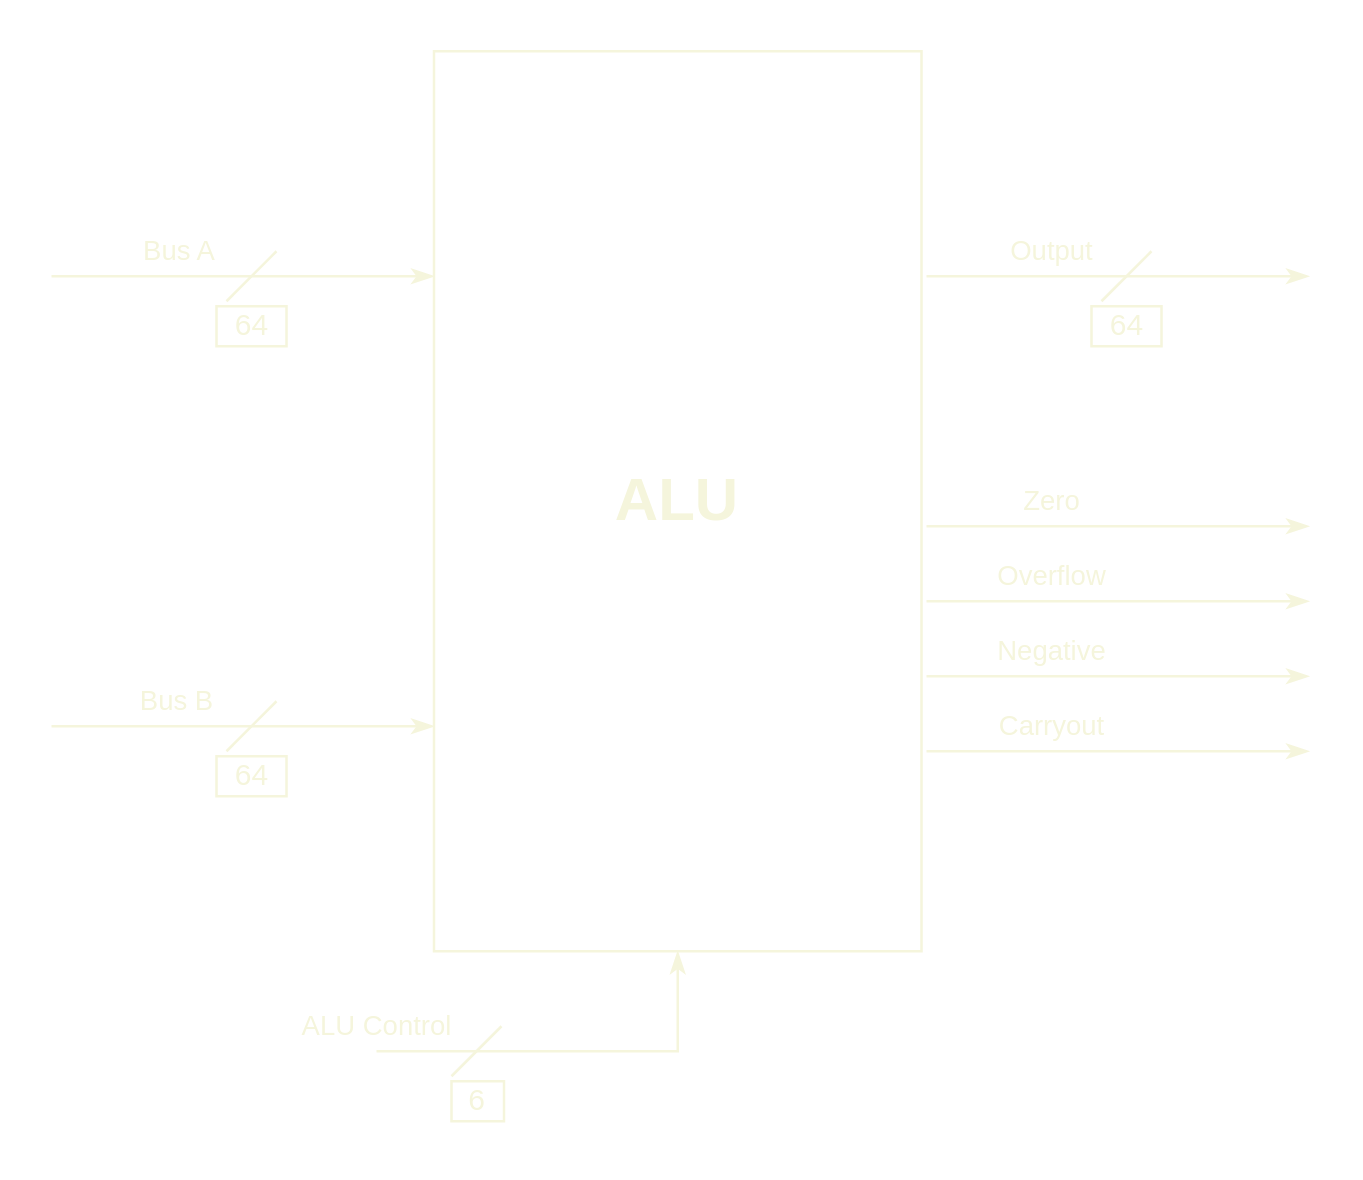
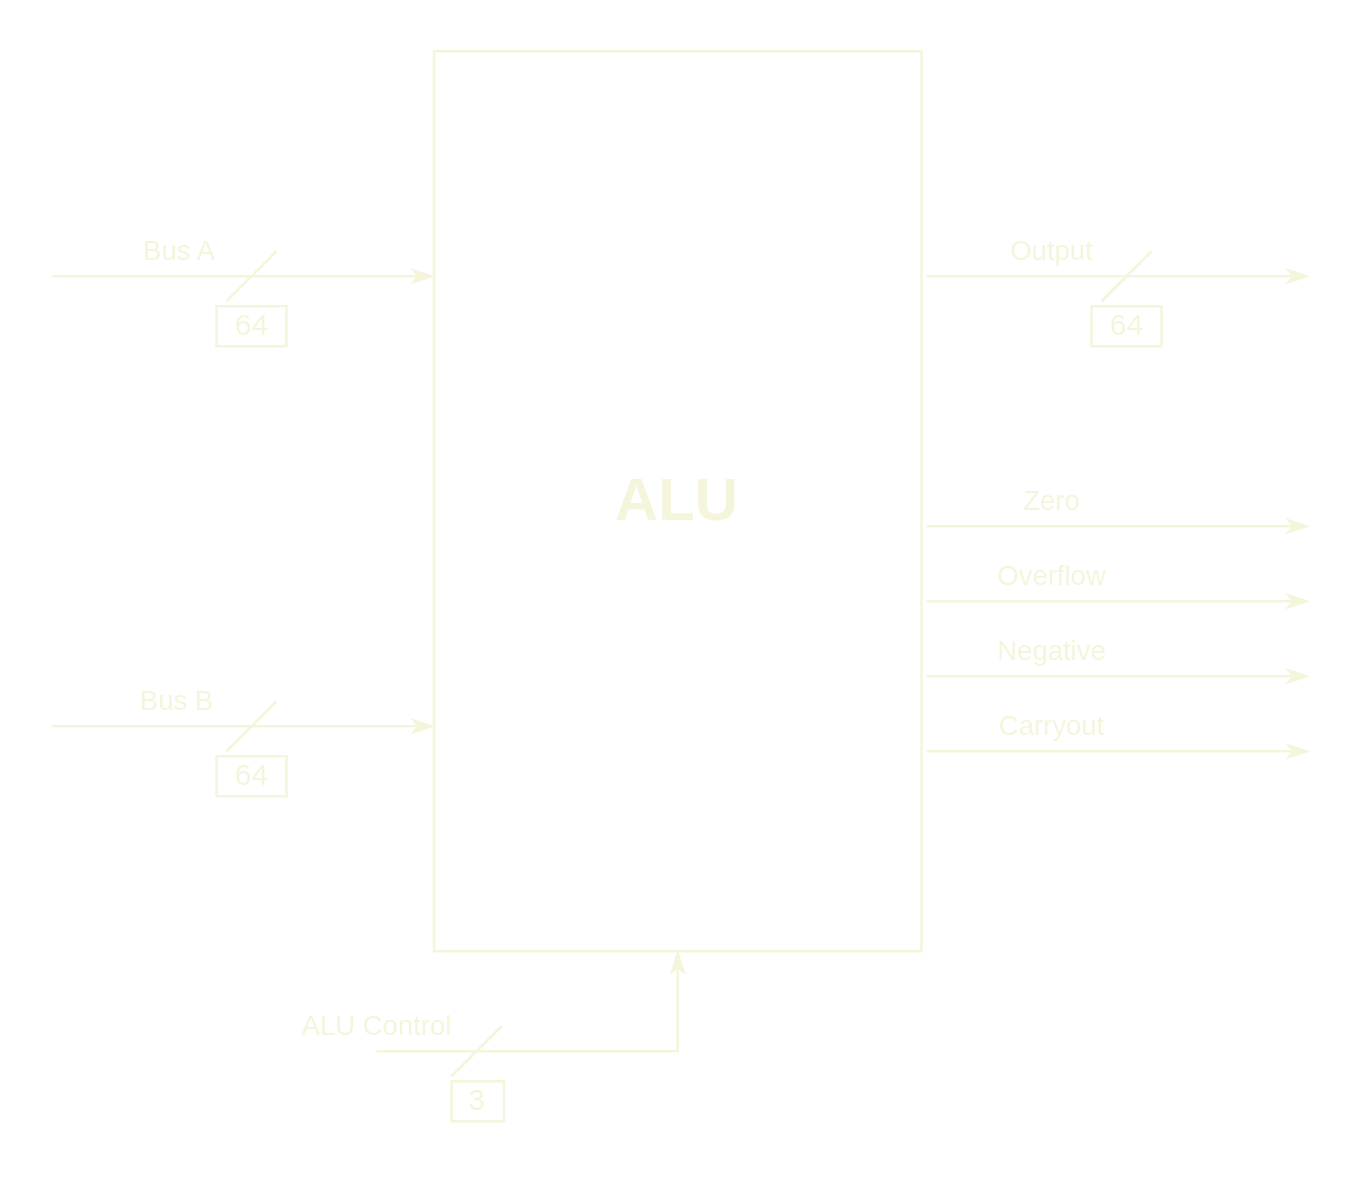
node "6": label "6" -> "3"
